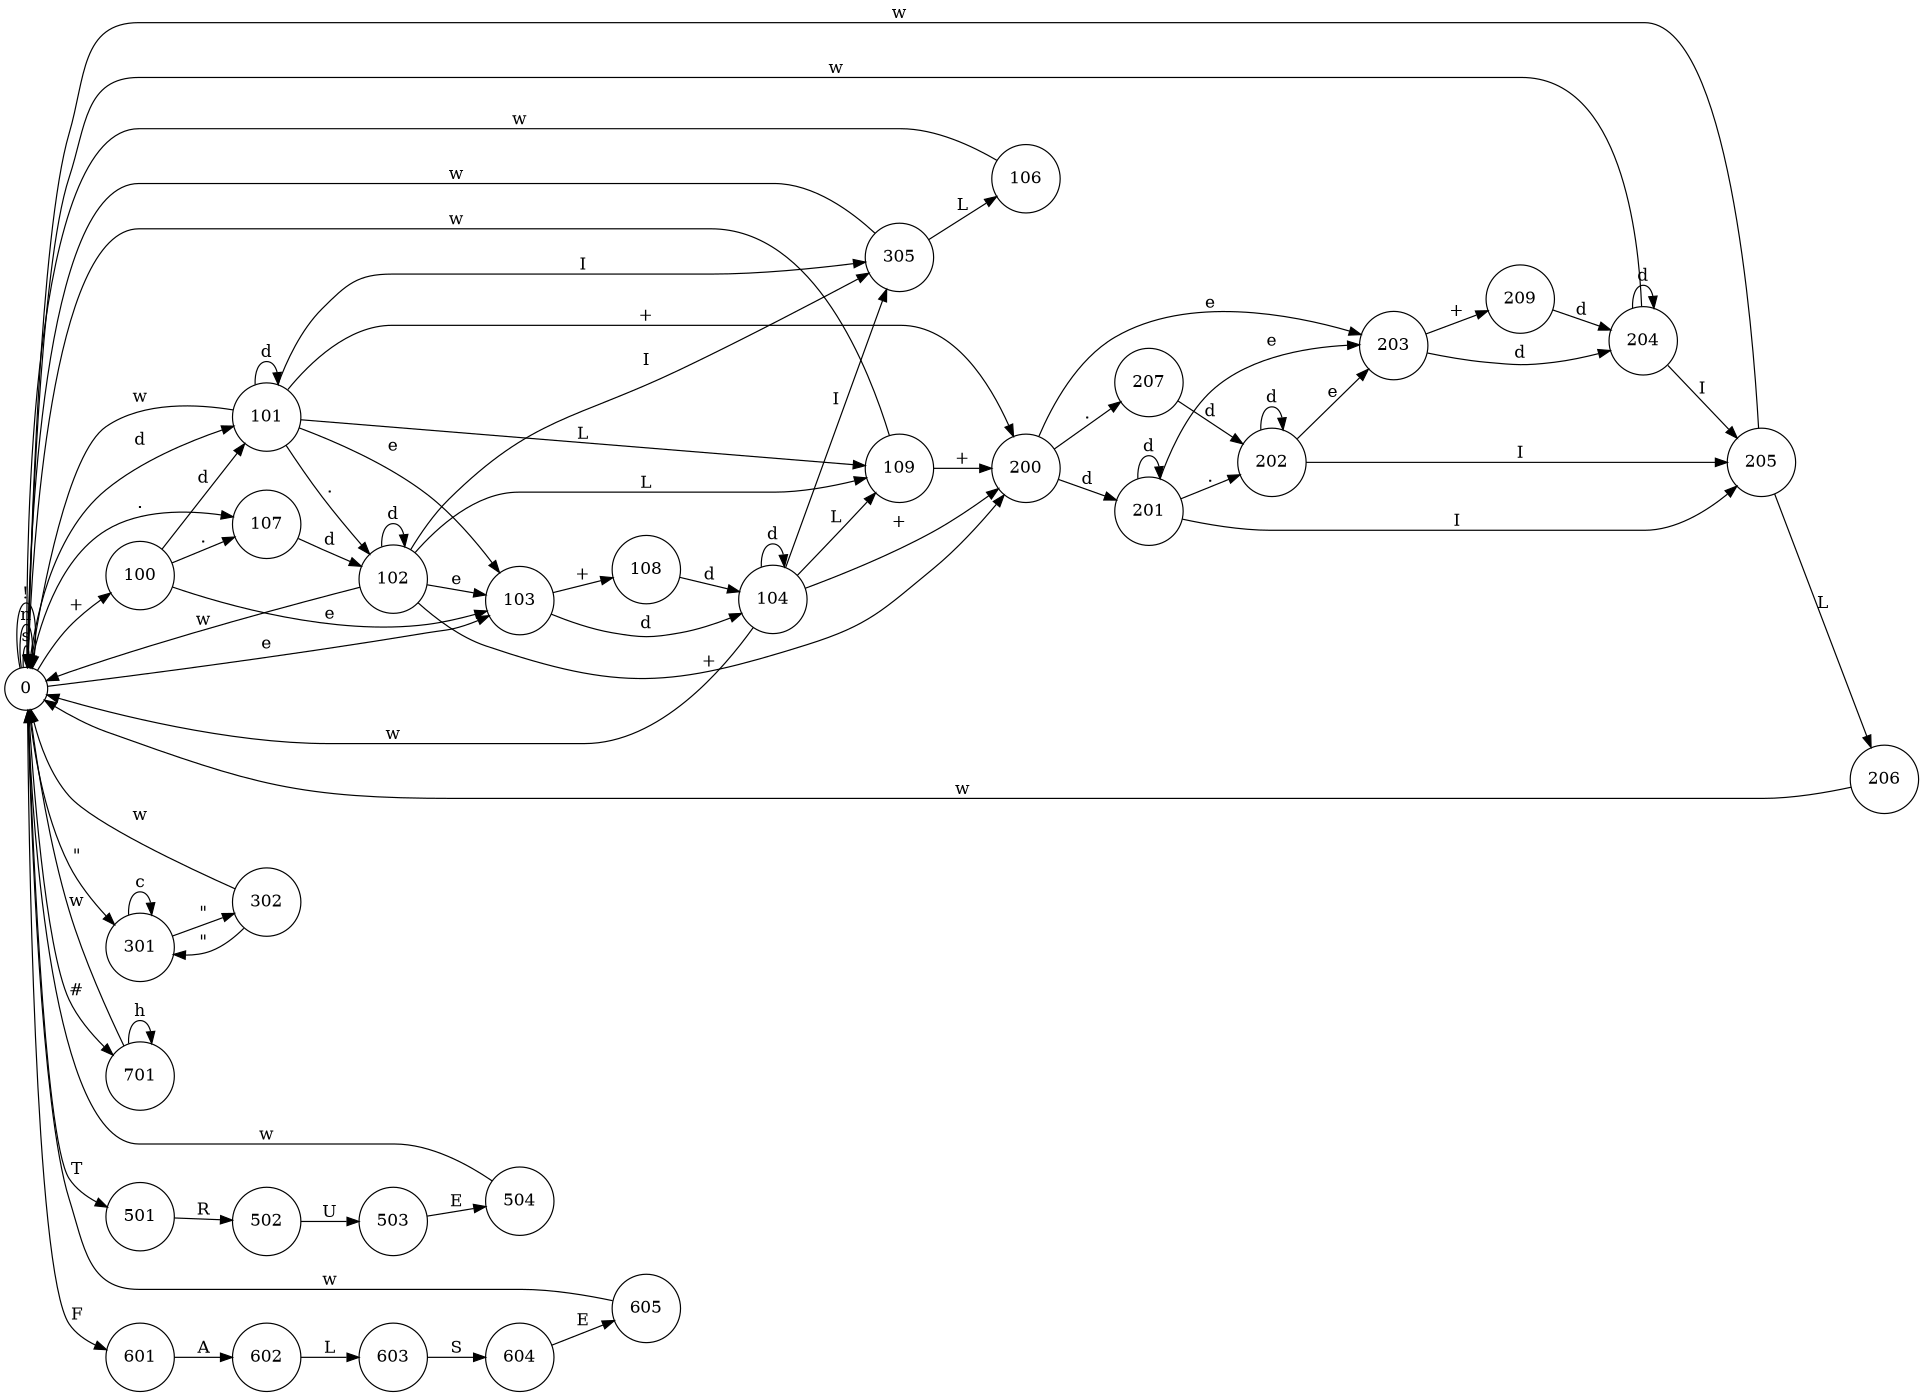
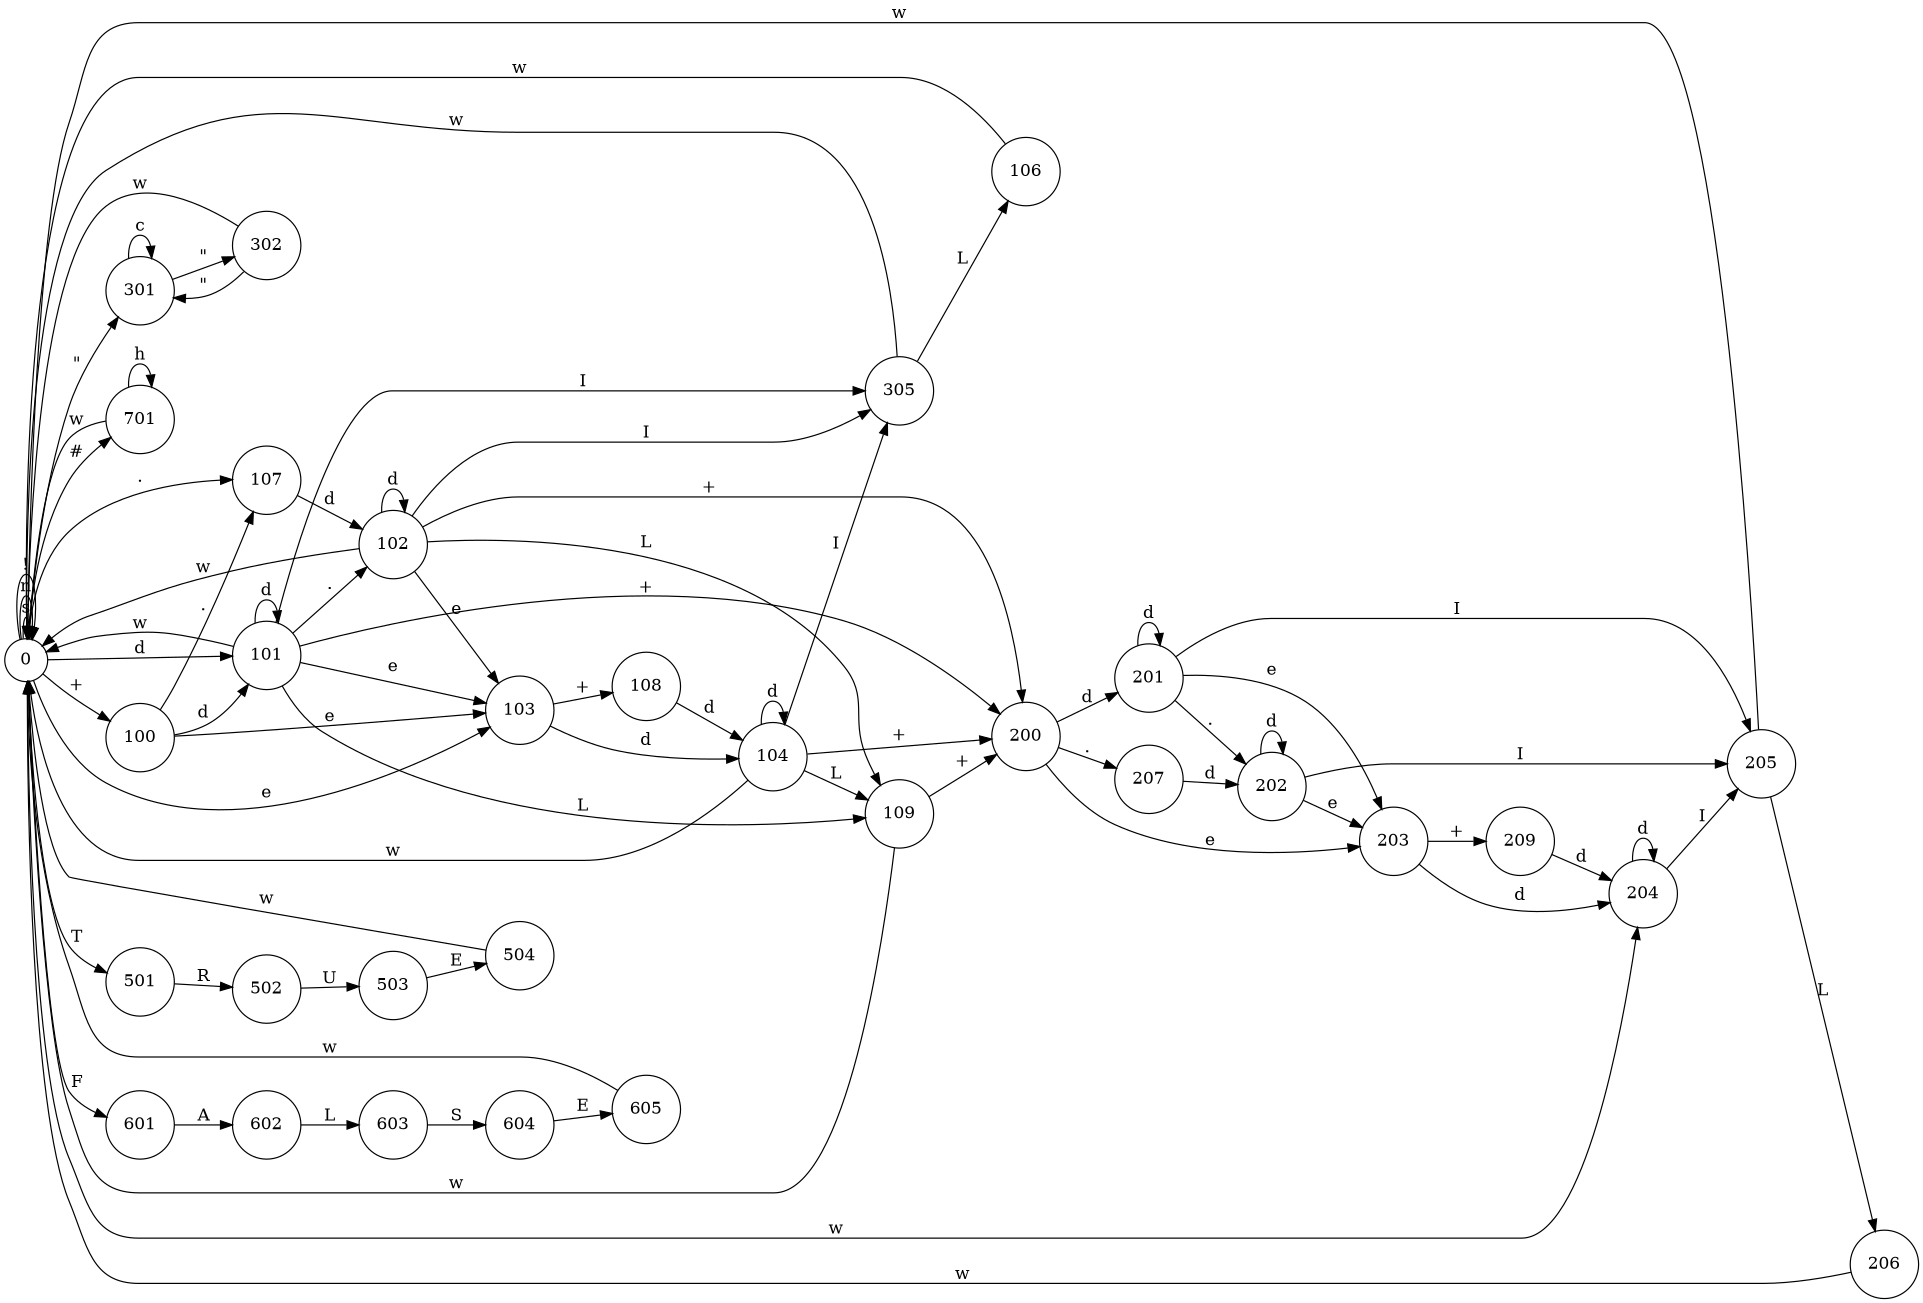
edge "204" -> "0": reversed
